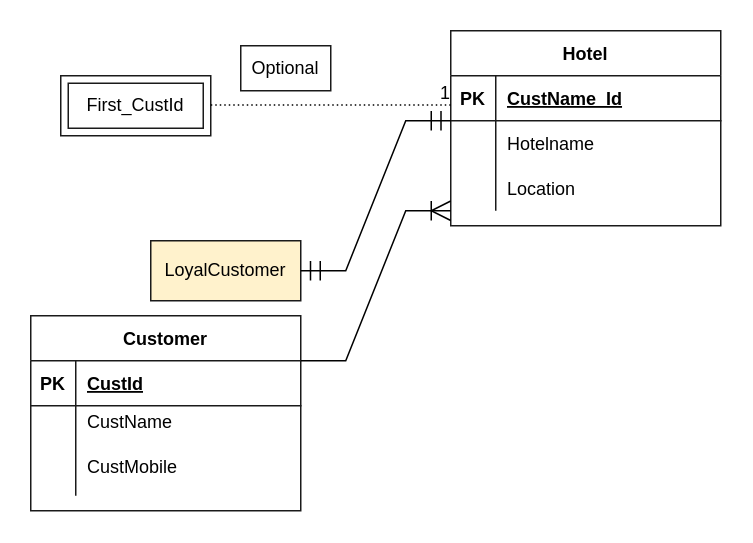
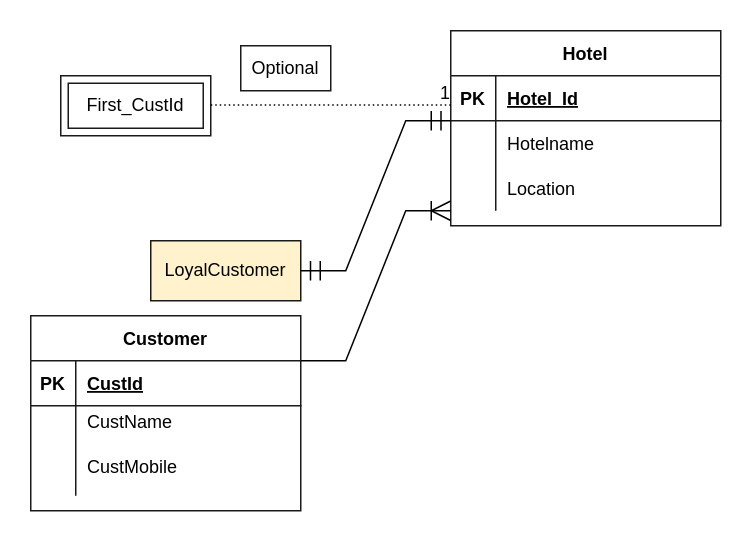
node "CustName_Id": label "CustName_Id" -> "Hotel_Id"
